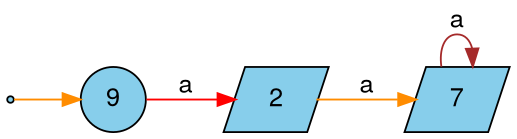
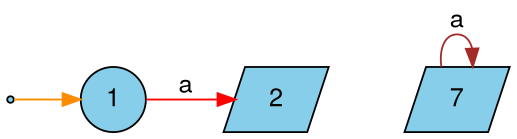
node "9": label "9" -> "1"
edge "2" -> "7": removed, label "a"
